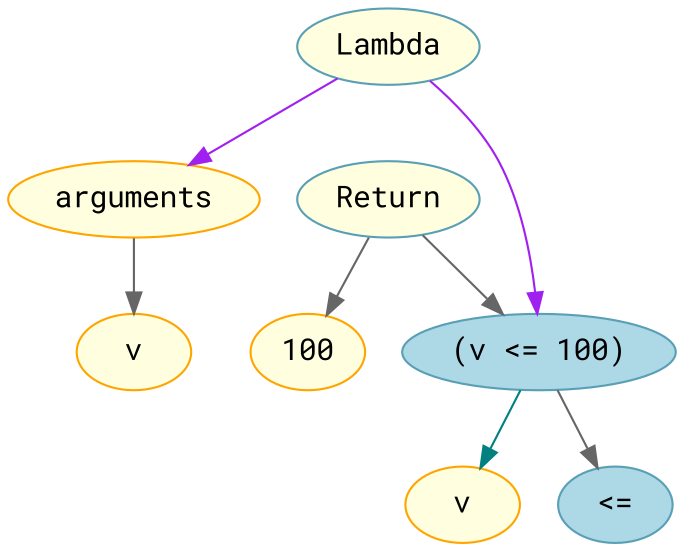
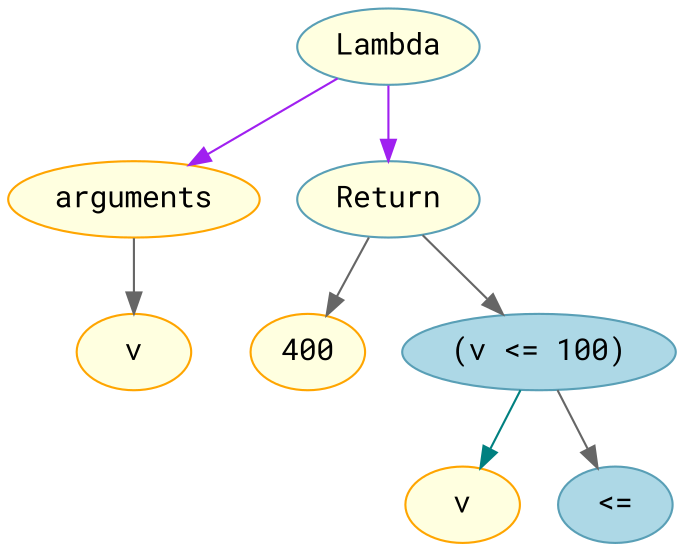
edge "Lambda" -> "(v <= 100)": now "Lambda" -> "Return"
node "100": label "100" -> "400"
